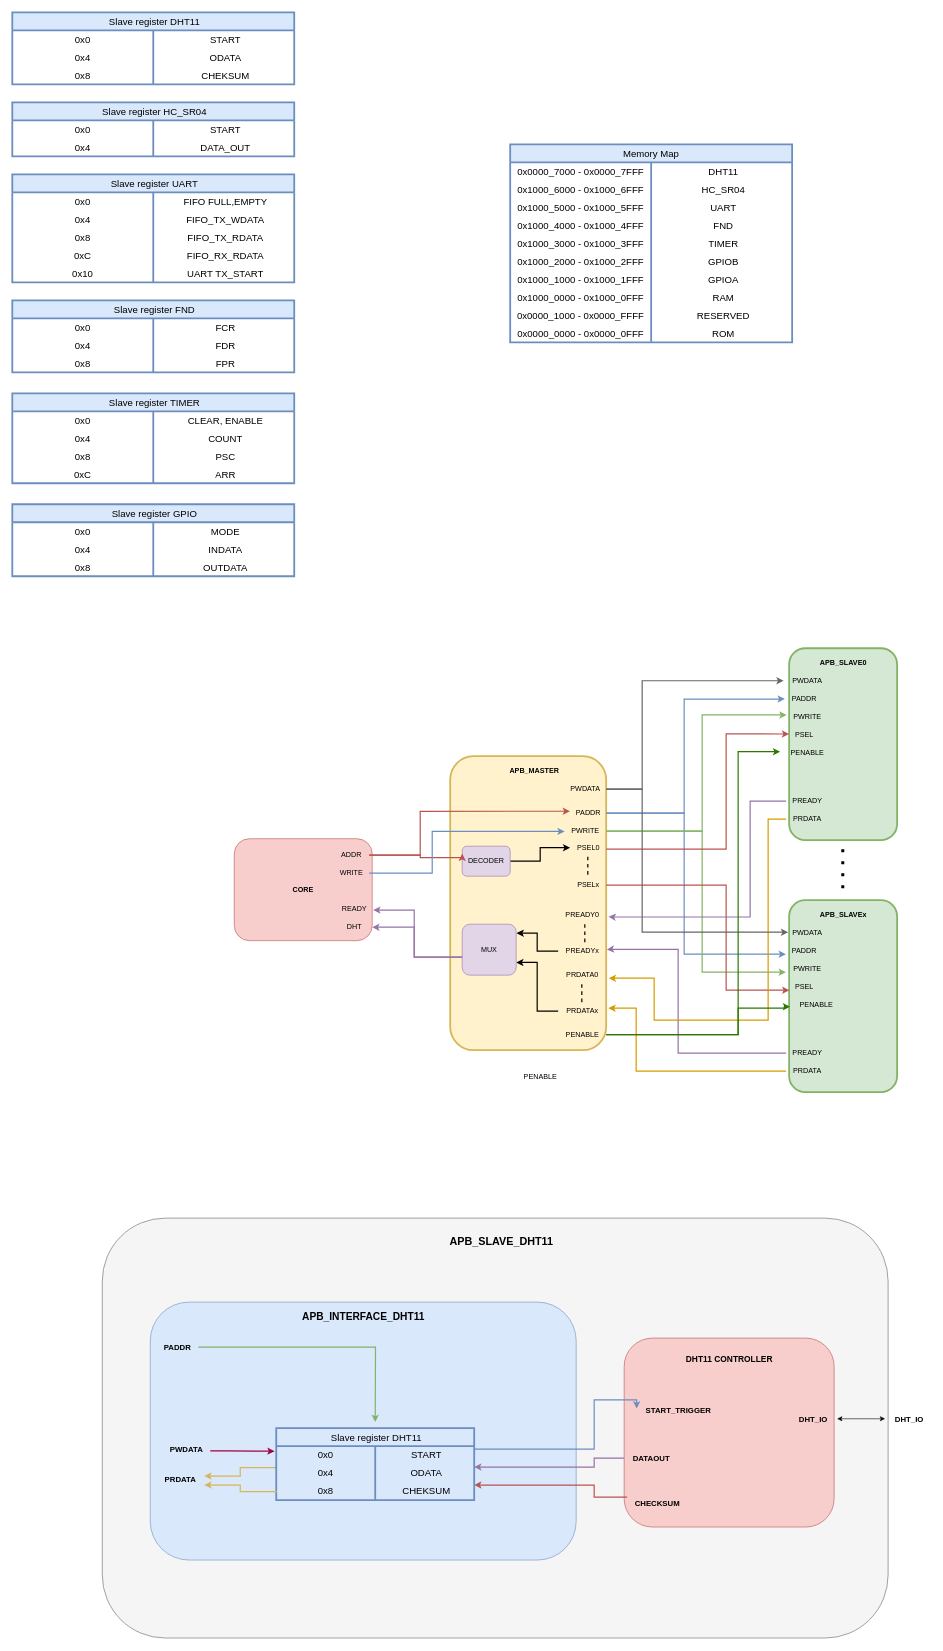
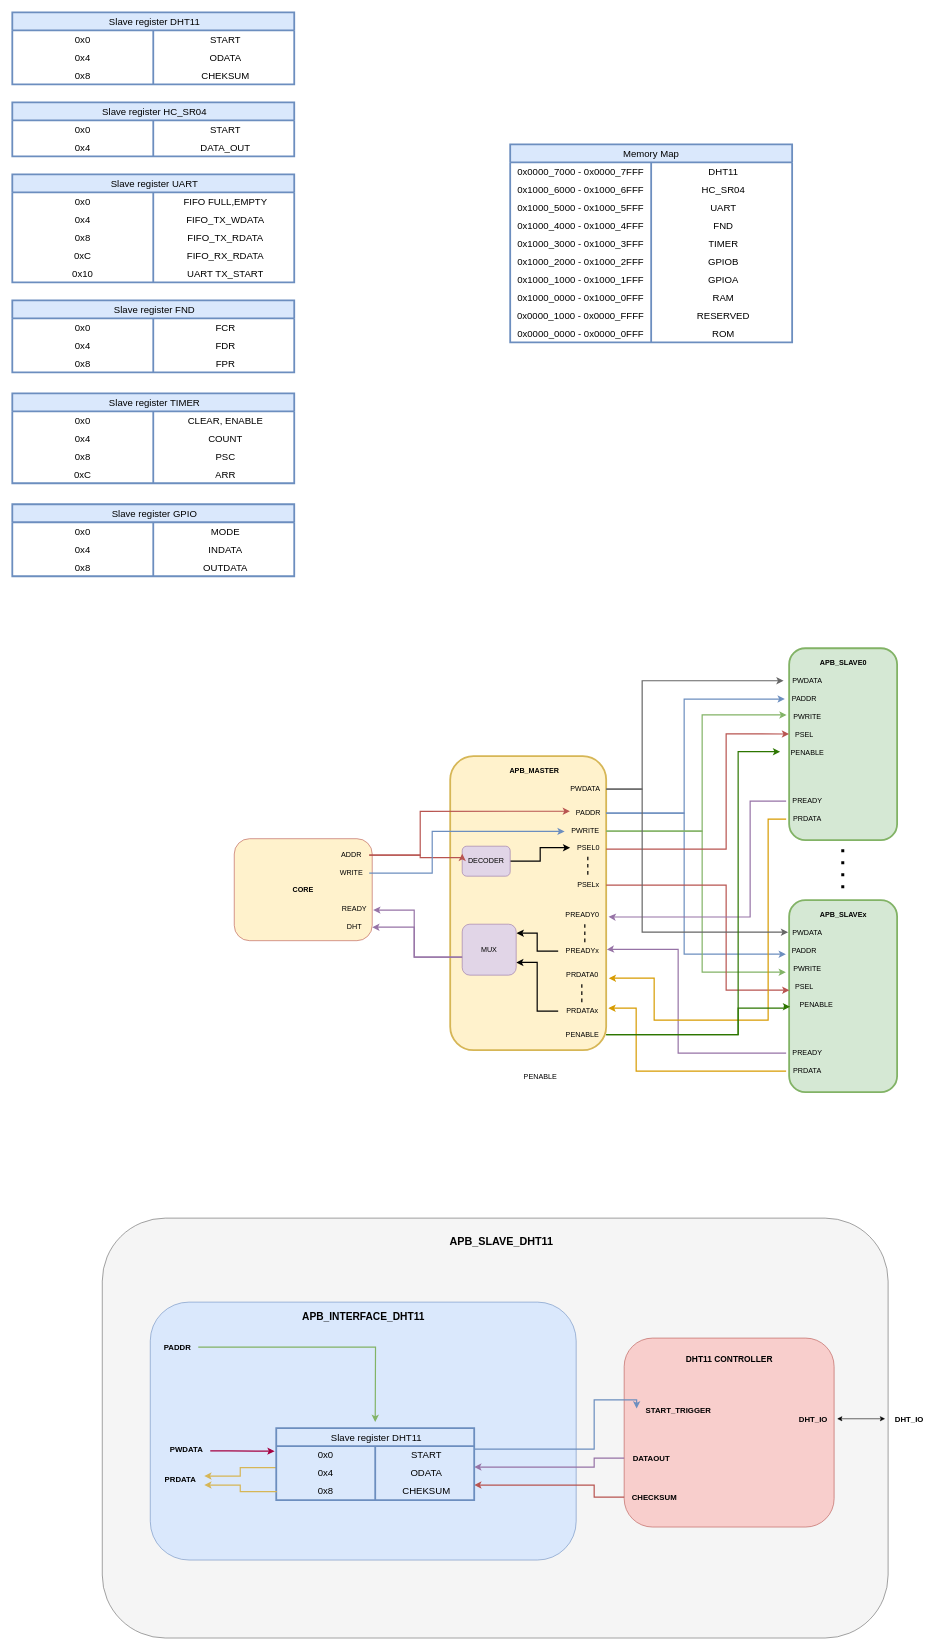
node "CORE": fillcolor #f8cecc -> #fff2cc
node "CHECKSUM": moved (657, 1503) -> (654, 1497)
